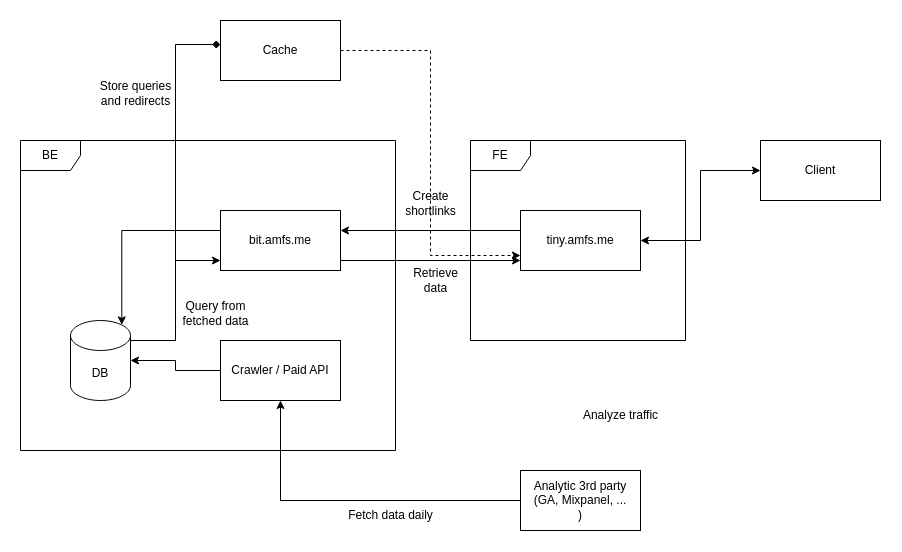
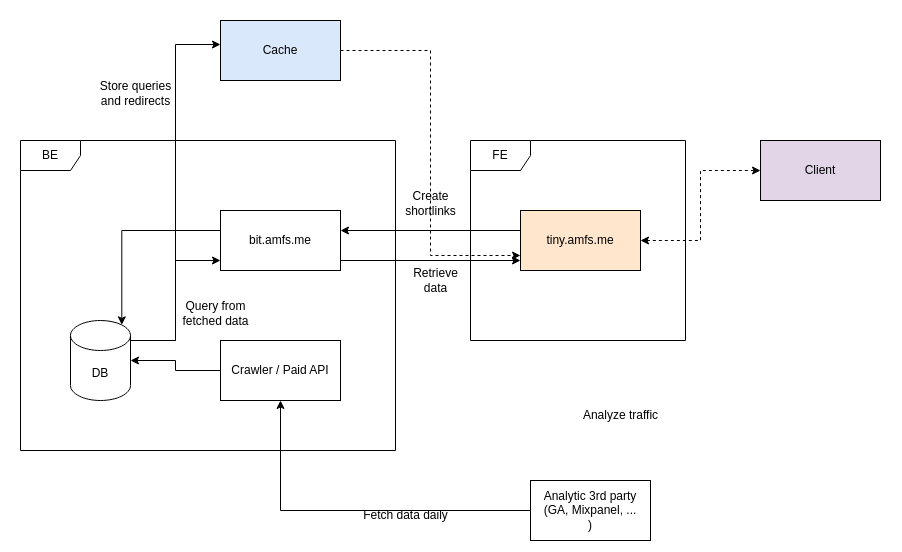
edge "DB" -> "Cache": arrowhead diamond -> classic
node "Cache": fillcolor #ffffff -> #dae8fc
node "Client": fillcolor #ffffff -> #e1d5e7
edge "Client" -- "tiny.amfs.me": style solid -> dashed
node "tiny.amfs.me": fillcolor #ffffff -> #ffe6cc
node "Analytic 3rd party (GA, Mixpanel, ... )": moved (581, 501) -> (591, 511)
node "Fetch data daily": moved (391, 516) -> (406, 516)
